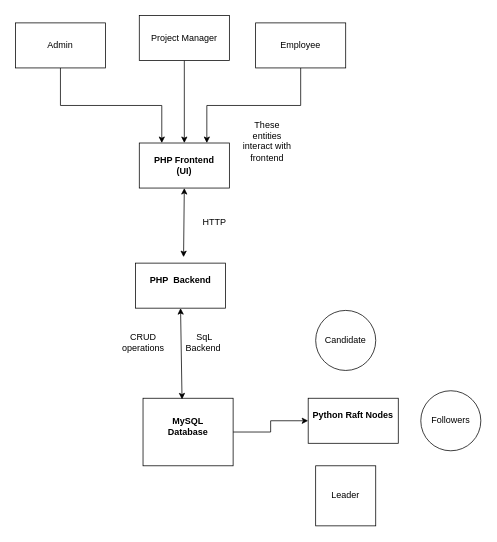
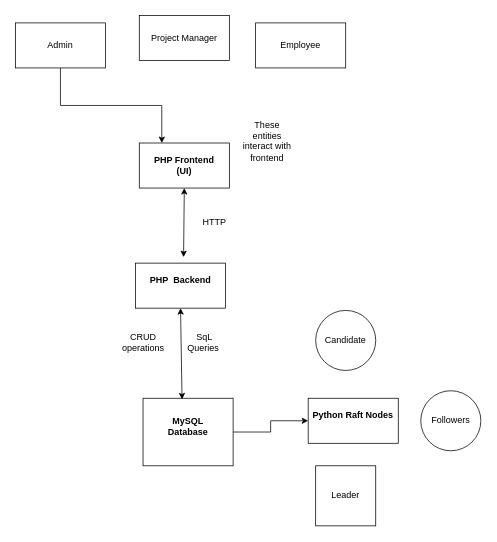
edge "Project Manager" -> "PHP Frontend (UI)": removed
edge "Employee" -> "PHP Frontend (UI)": removed
node "SqL Backend": label "SqL Backend" -> "SqL Queries"
